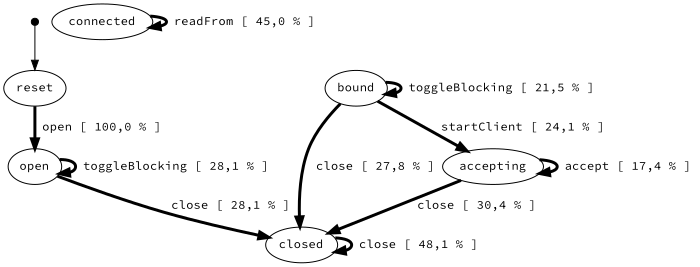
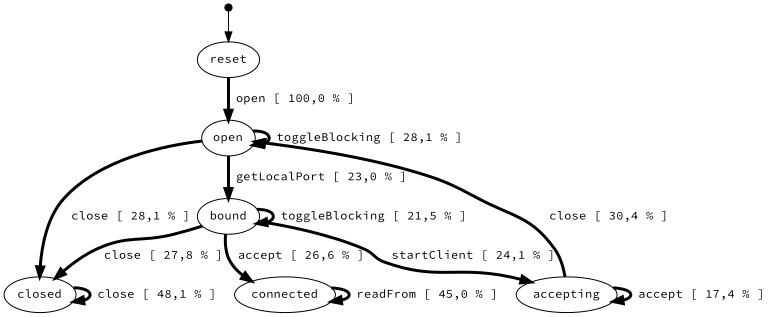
edge "open" -> "bound": added, label "getLocalPort [ 23,0 % ]"
edge "accepting" -> "closed": now "accepting" -> "open"
edge "bound" -> "connected": added, label "accept [ 26,6 % ]"
